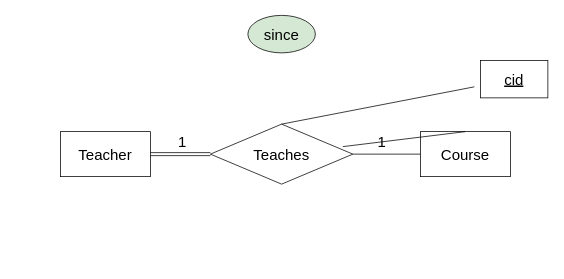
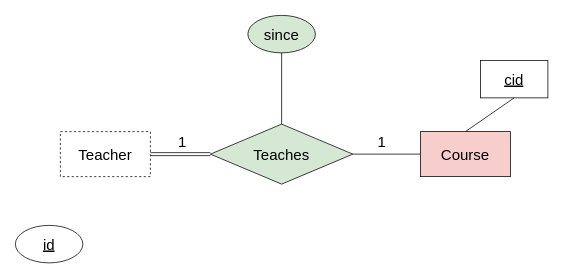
edge "cid" -- "Teaches": now "since" -- "Teaches"
edge "Teaches" -- "Course": now "cid" -- "Course"
node "Teacher": style solid -> dashed
node "Teaches": fillcolor #ffffff -> #d5e8d4
node "Course": fillcolor #ffffff -> #f8cecc
node "id": added
